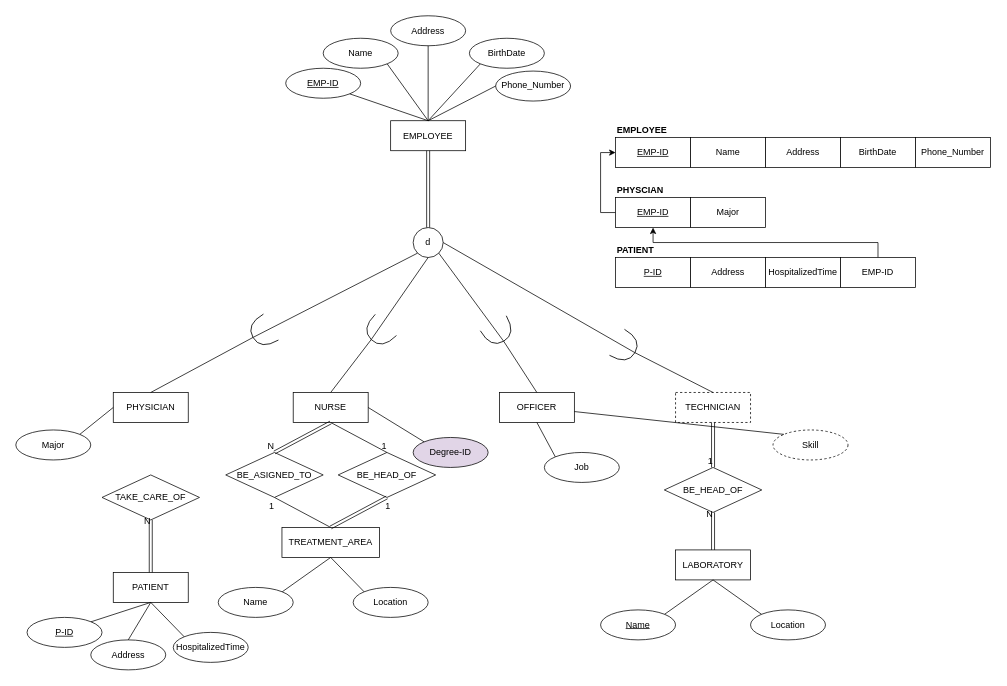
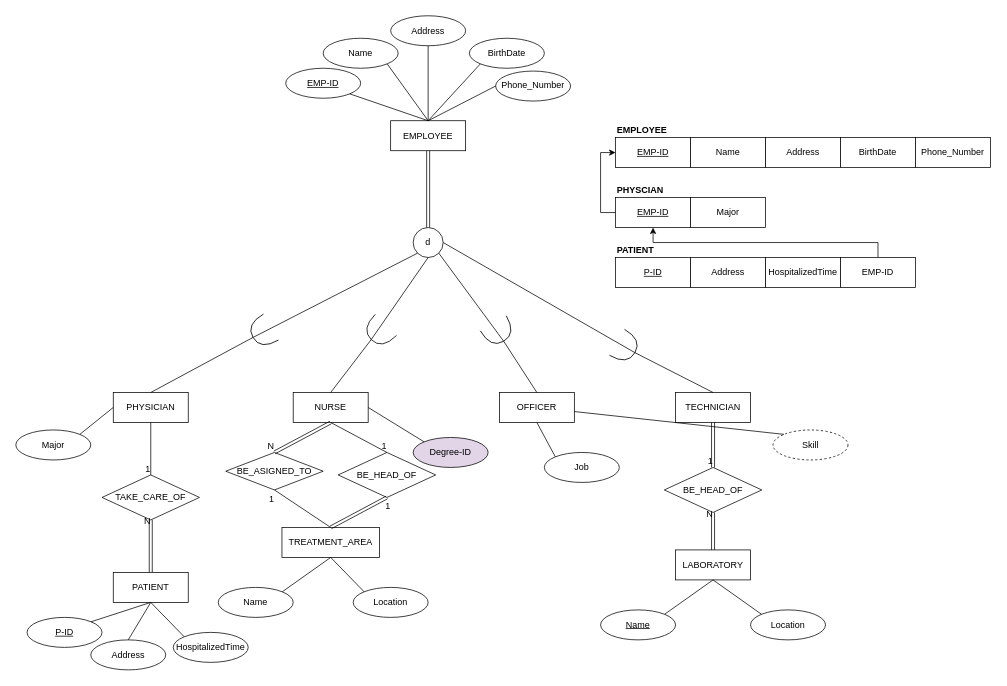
node "TECHNICIAN": style dashed -> solid
edge "PHYSICIAN" -- "TAKE_CARE_OF": added, label "1"
node "BE_ASIGNED_TO": size 98x45 -> 98x38
